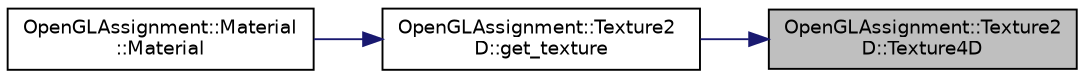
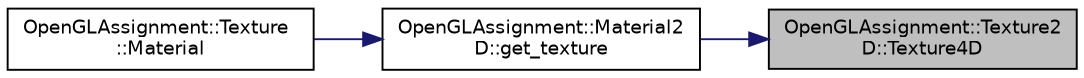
node "OpenGLAssignment::Material ::Material": label "OpenGLAssignment::Material ::Material" -> "OpenGLAssignment::Texture ::Material"
node "OpenGLAssignment::Texture2 D::get_texture": label "OpenGLAssignment::Texture2 D::get_texture" -> "OpenGLAssignment::Material2 D::get_texture"
